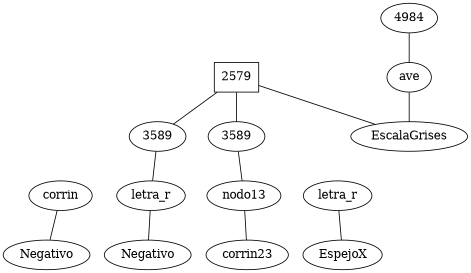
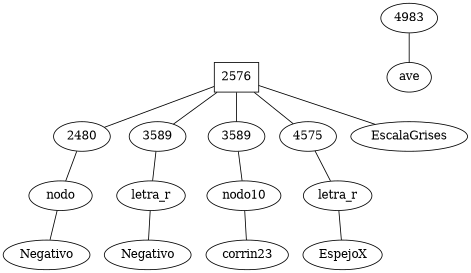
node "4984": label "4984" -> "4983"
node "2579": label "2579" -> "2576"
edge "ave" -- "EscalaGrises": removed
node "2480": added
node "4575": added
node "corrin": label "corrin" -> "nodo"
node "nodo13": label "nodo13" -> "nodo10"
